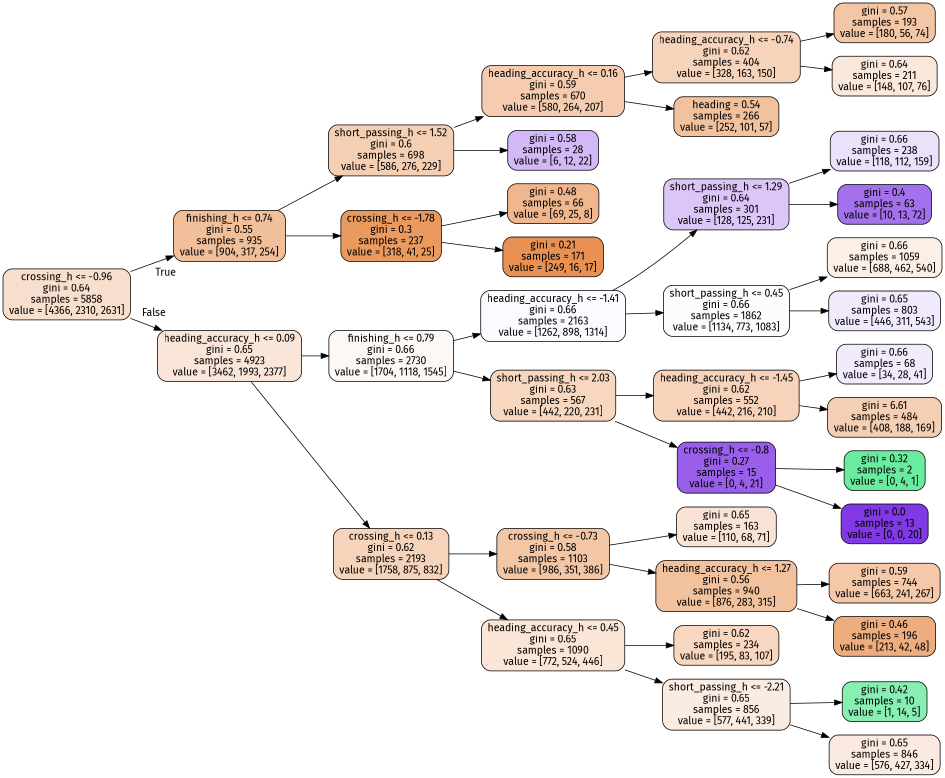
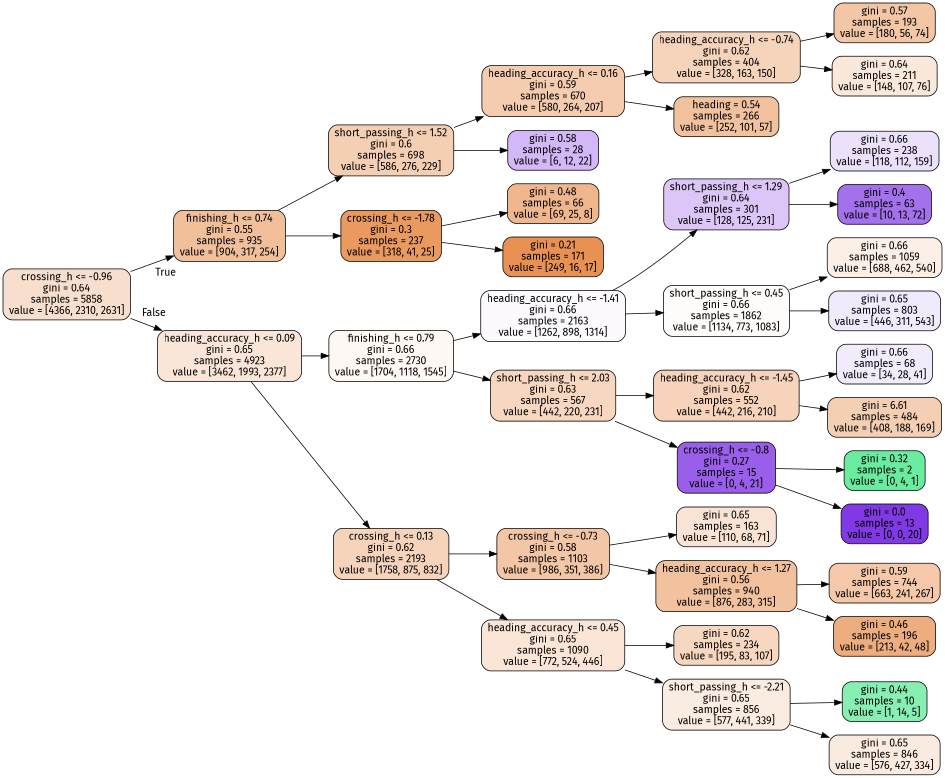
node "gini = 0.42 samples = 10 value = [1, 14, 5]": label "gini = 0.42 samples = 10 value = [1, 14, 5]" -> "gini = 0.44 samples = 10 value = [1, 14, 5]"
